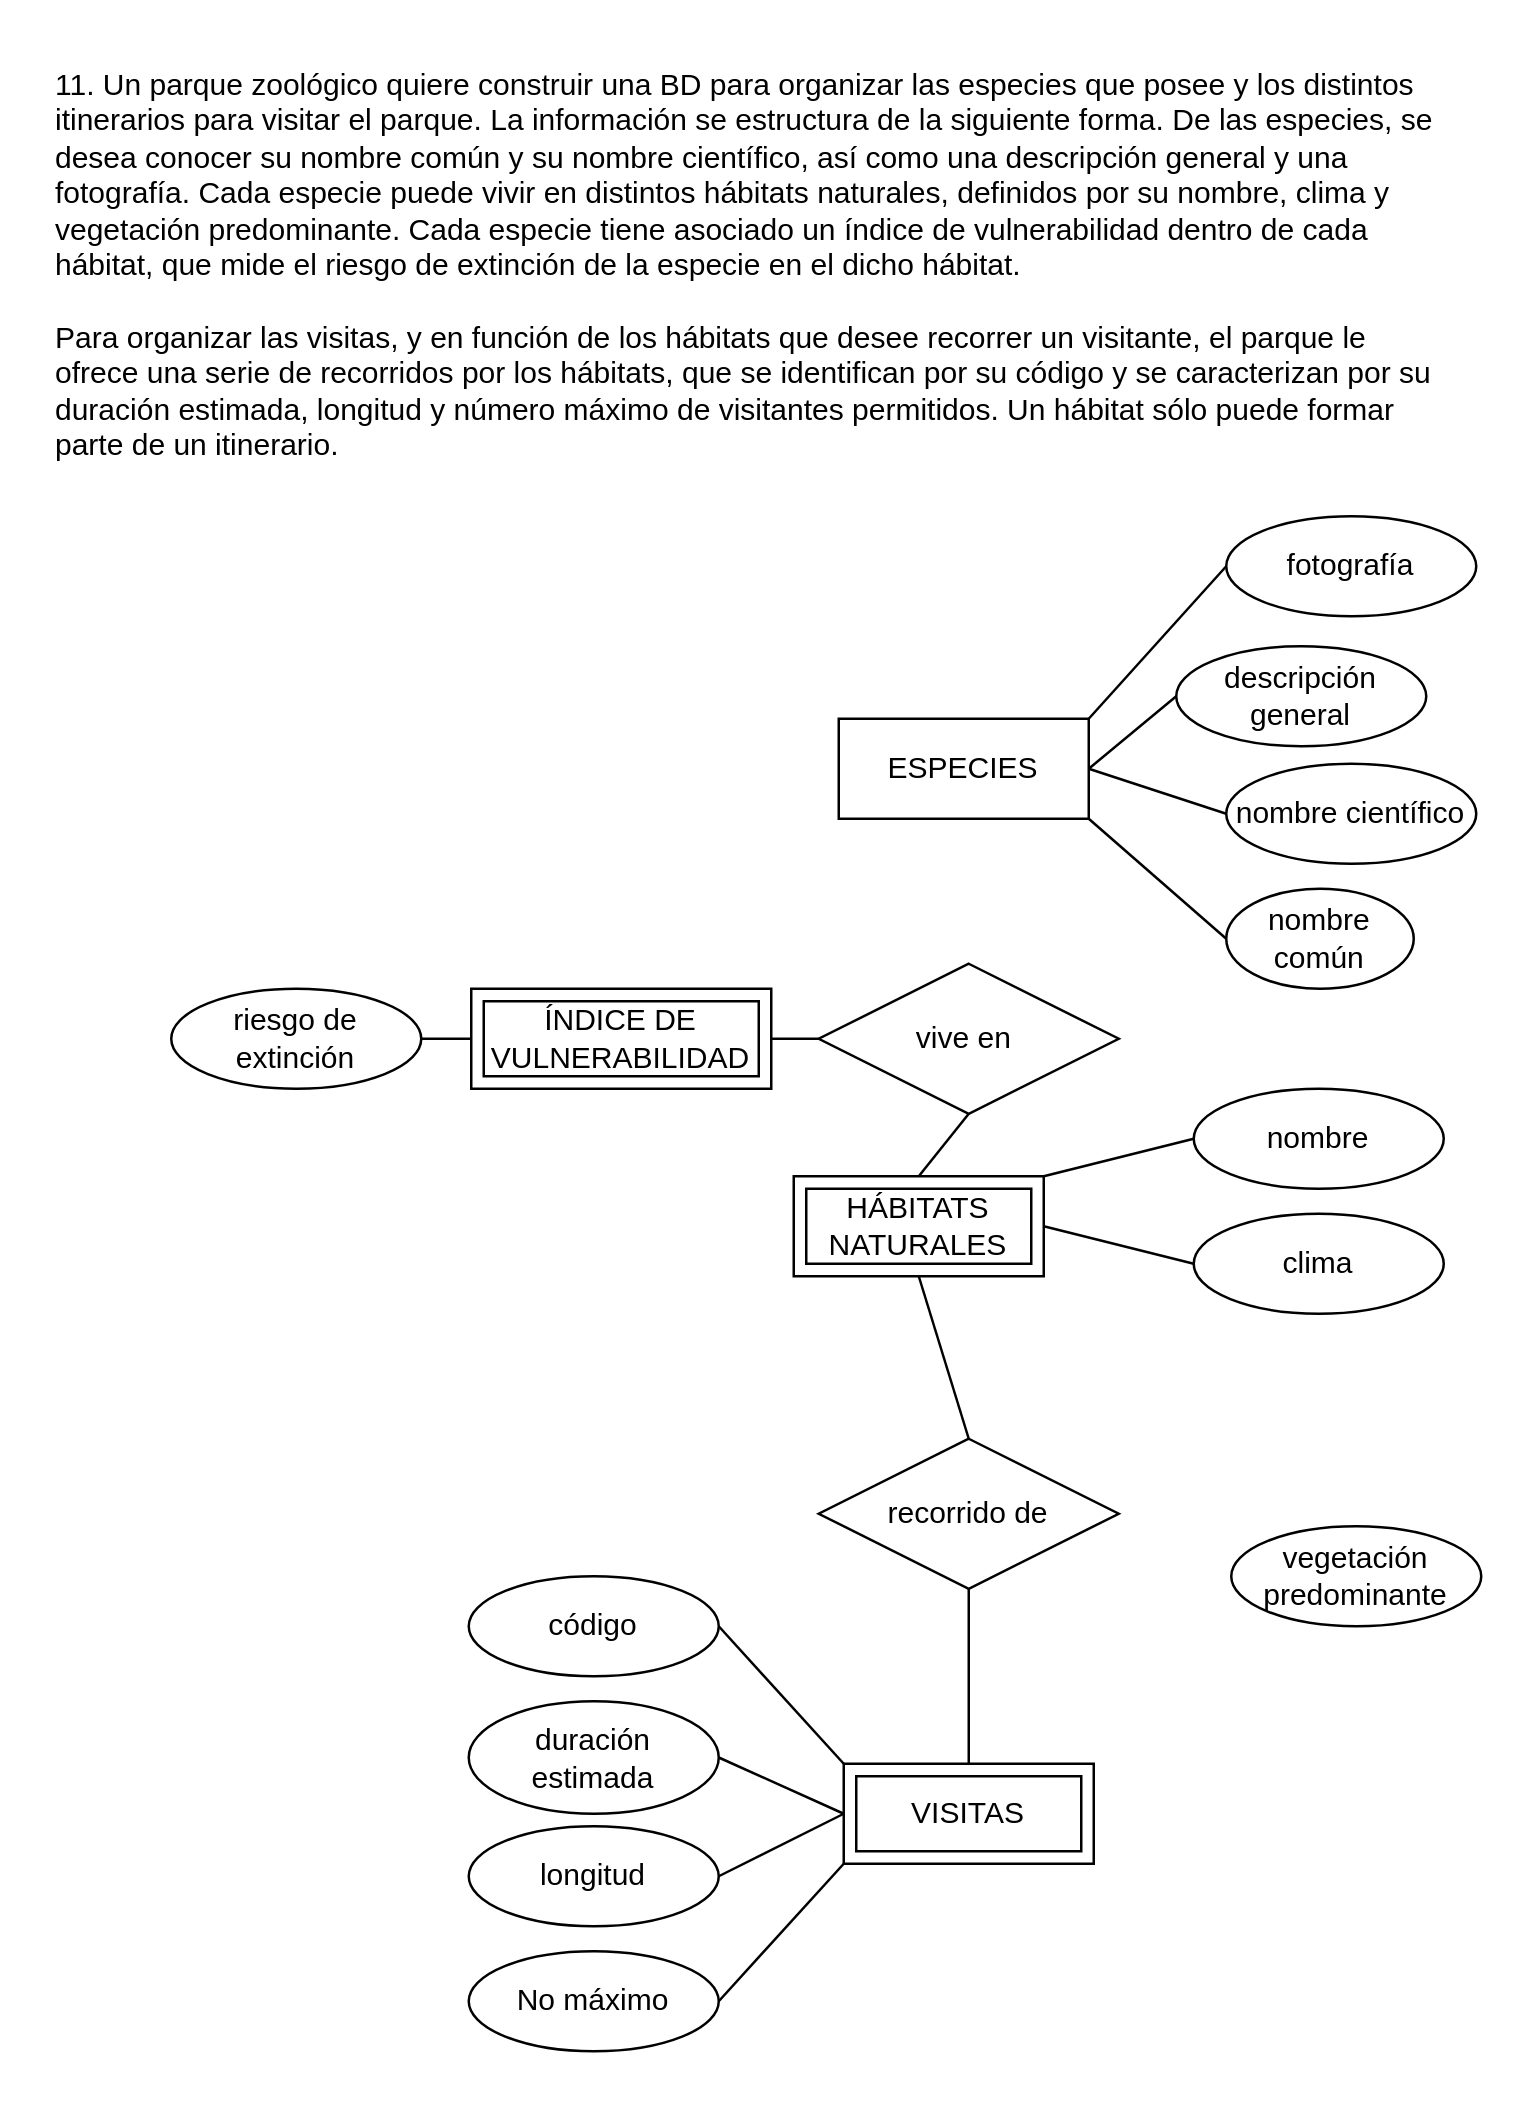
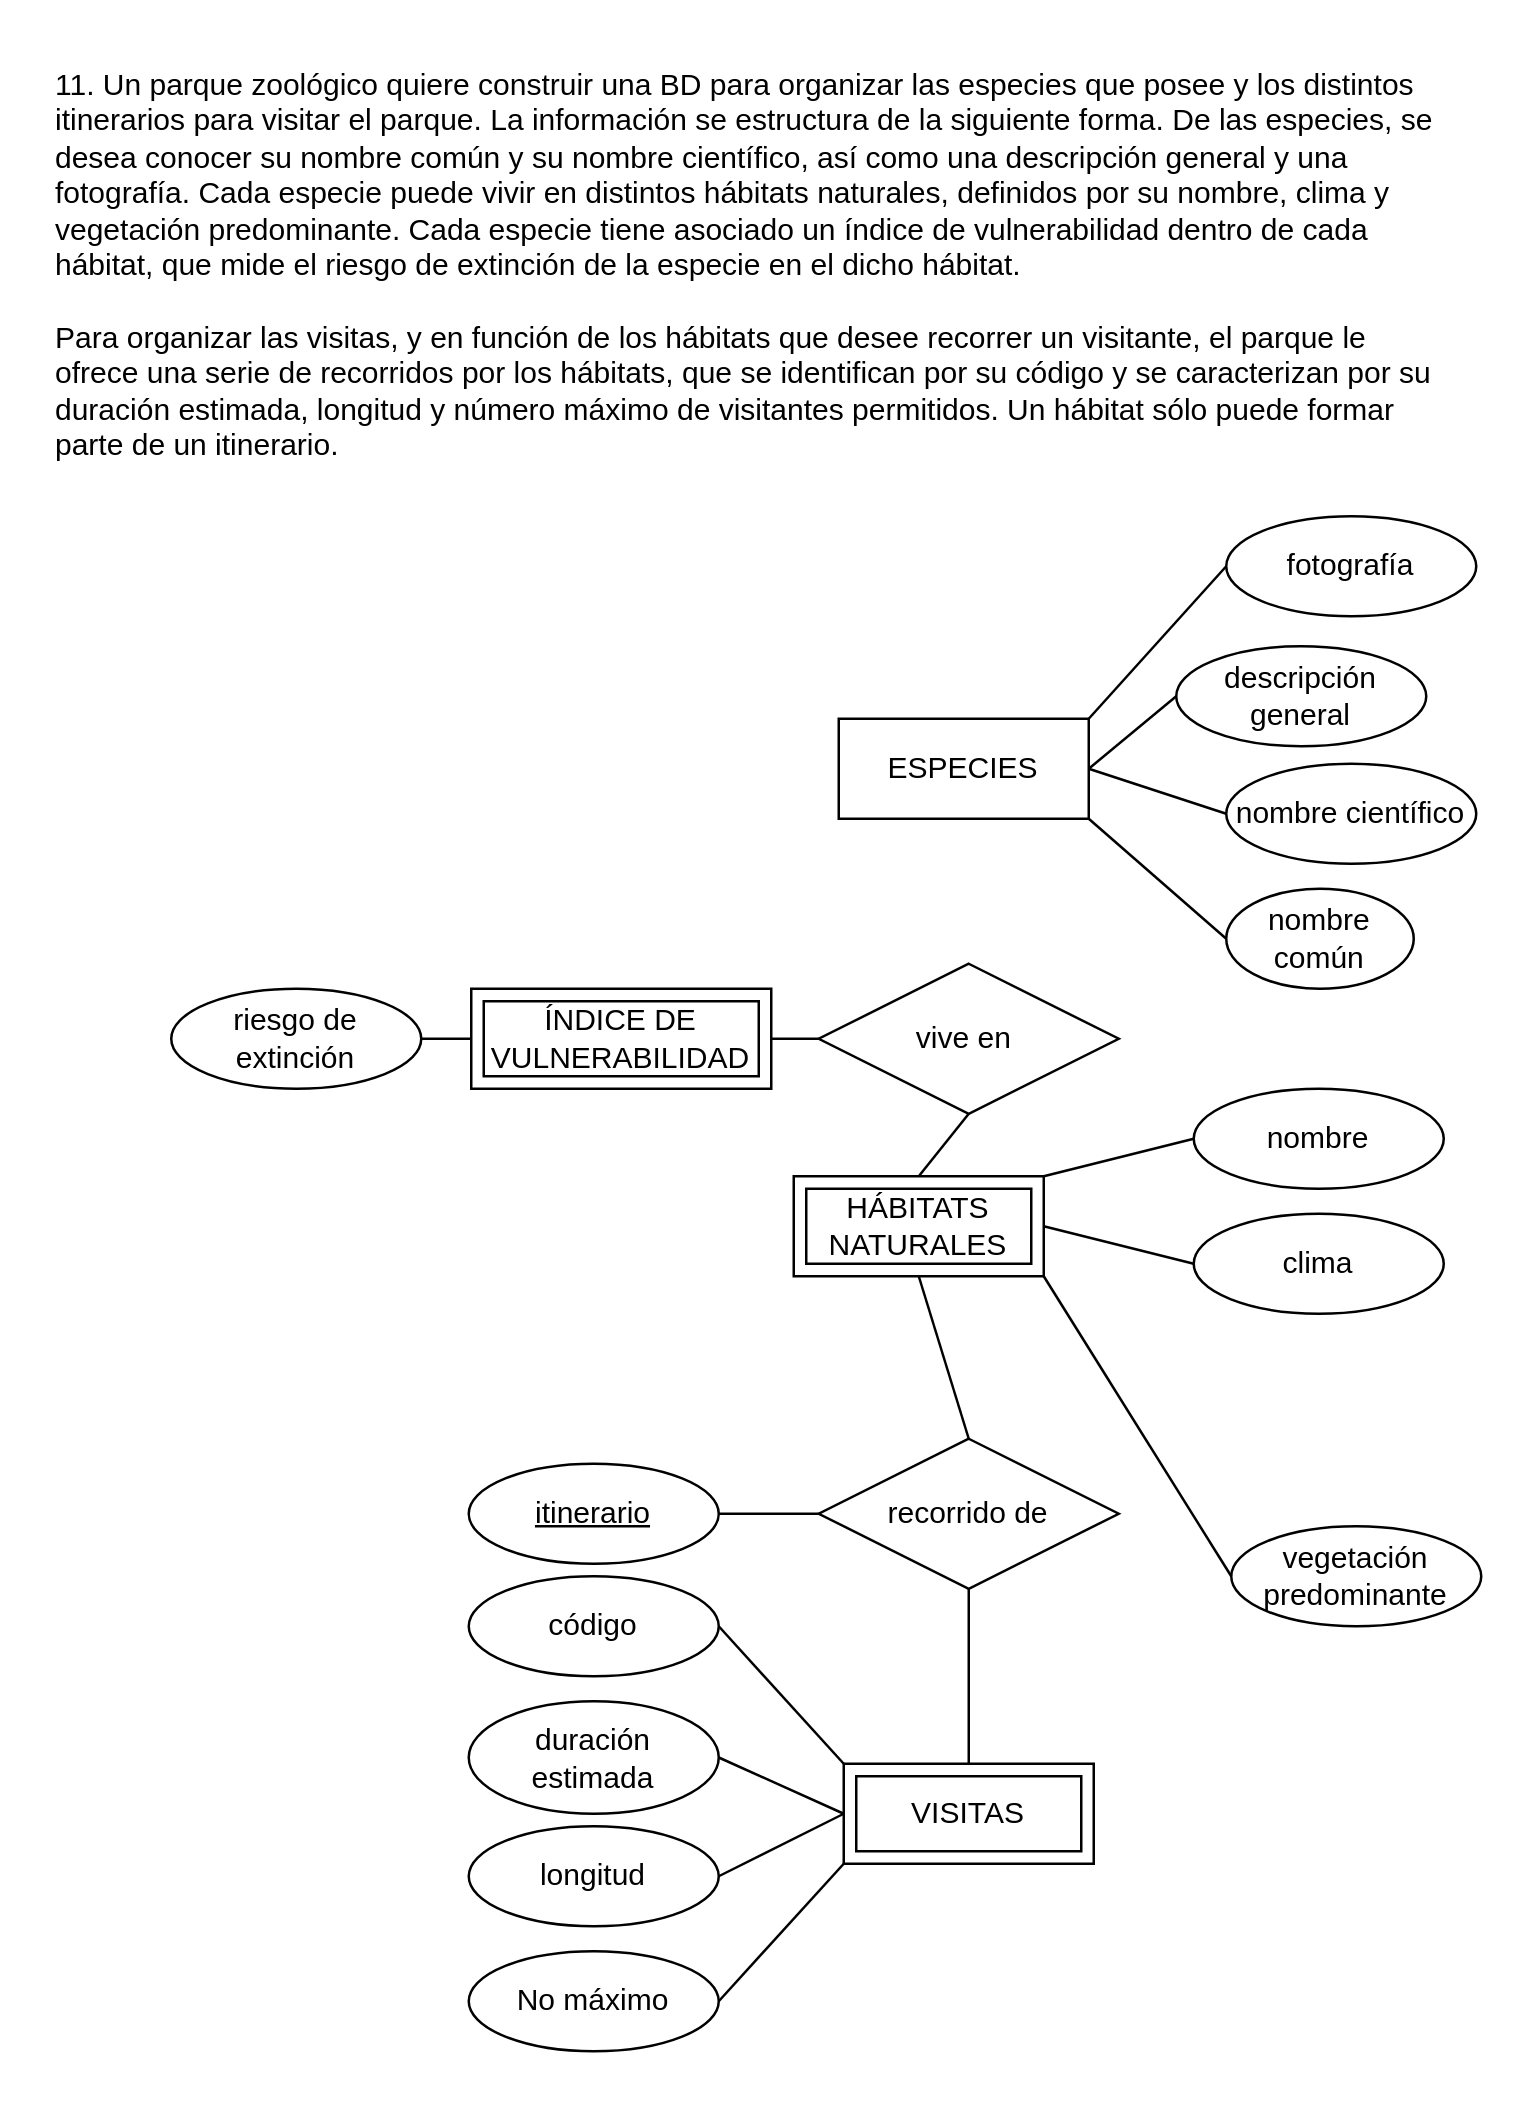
edge "HÁBITATS NATURALES" -- "vegetación predominante": added
node "itinerario": added
edge "itinerario" -- "recorrido de": added
